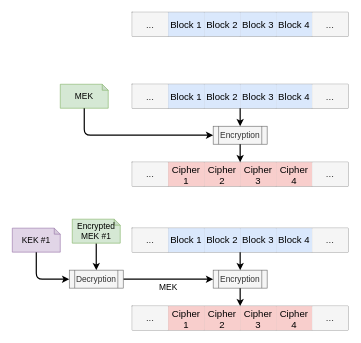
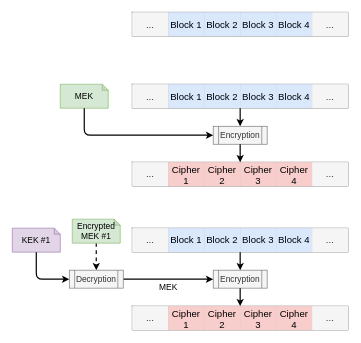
edge "Encrypted MEK #1" -> "Decryption": style solid -> dashed
